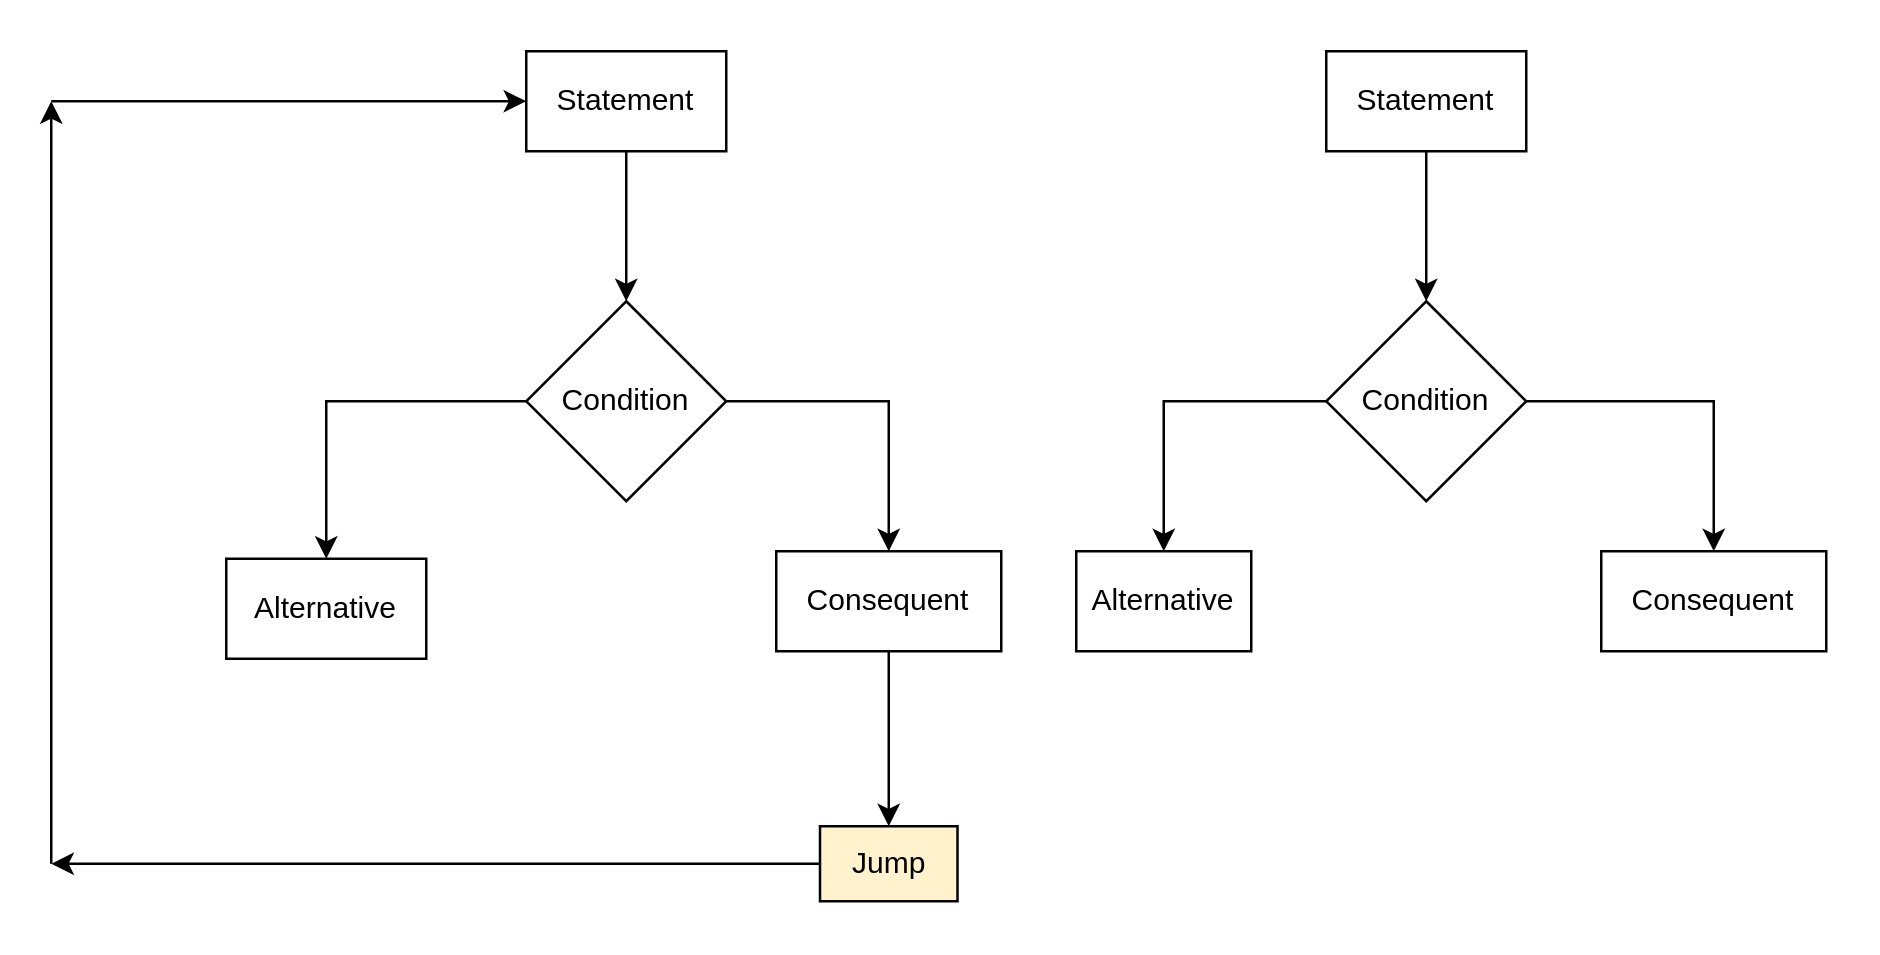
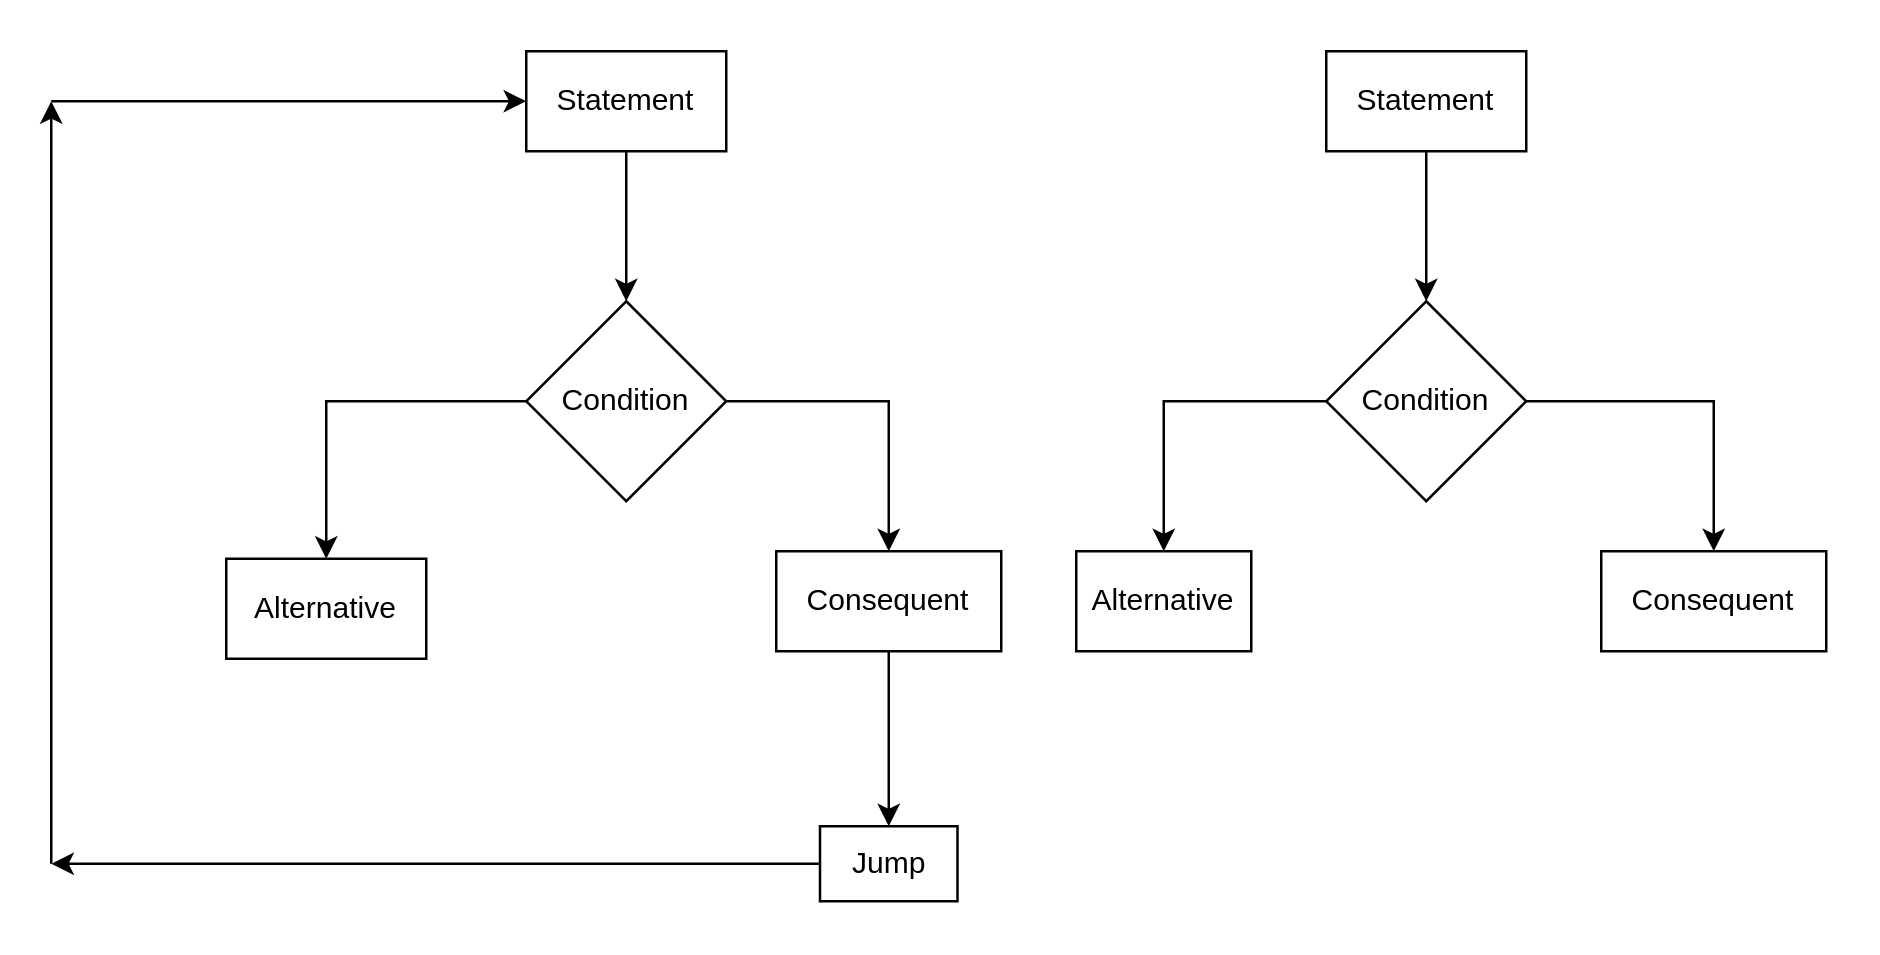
node "Jump": fillcolor #fff2cc -> #ffffff
